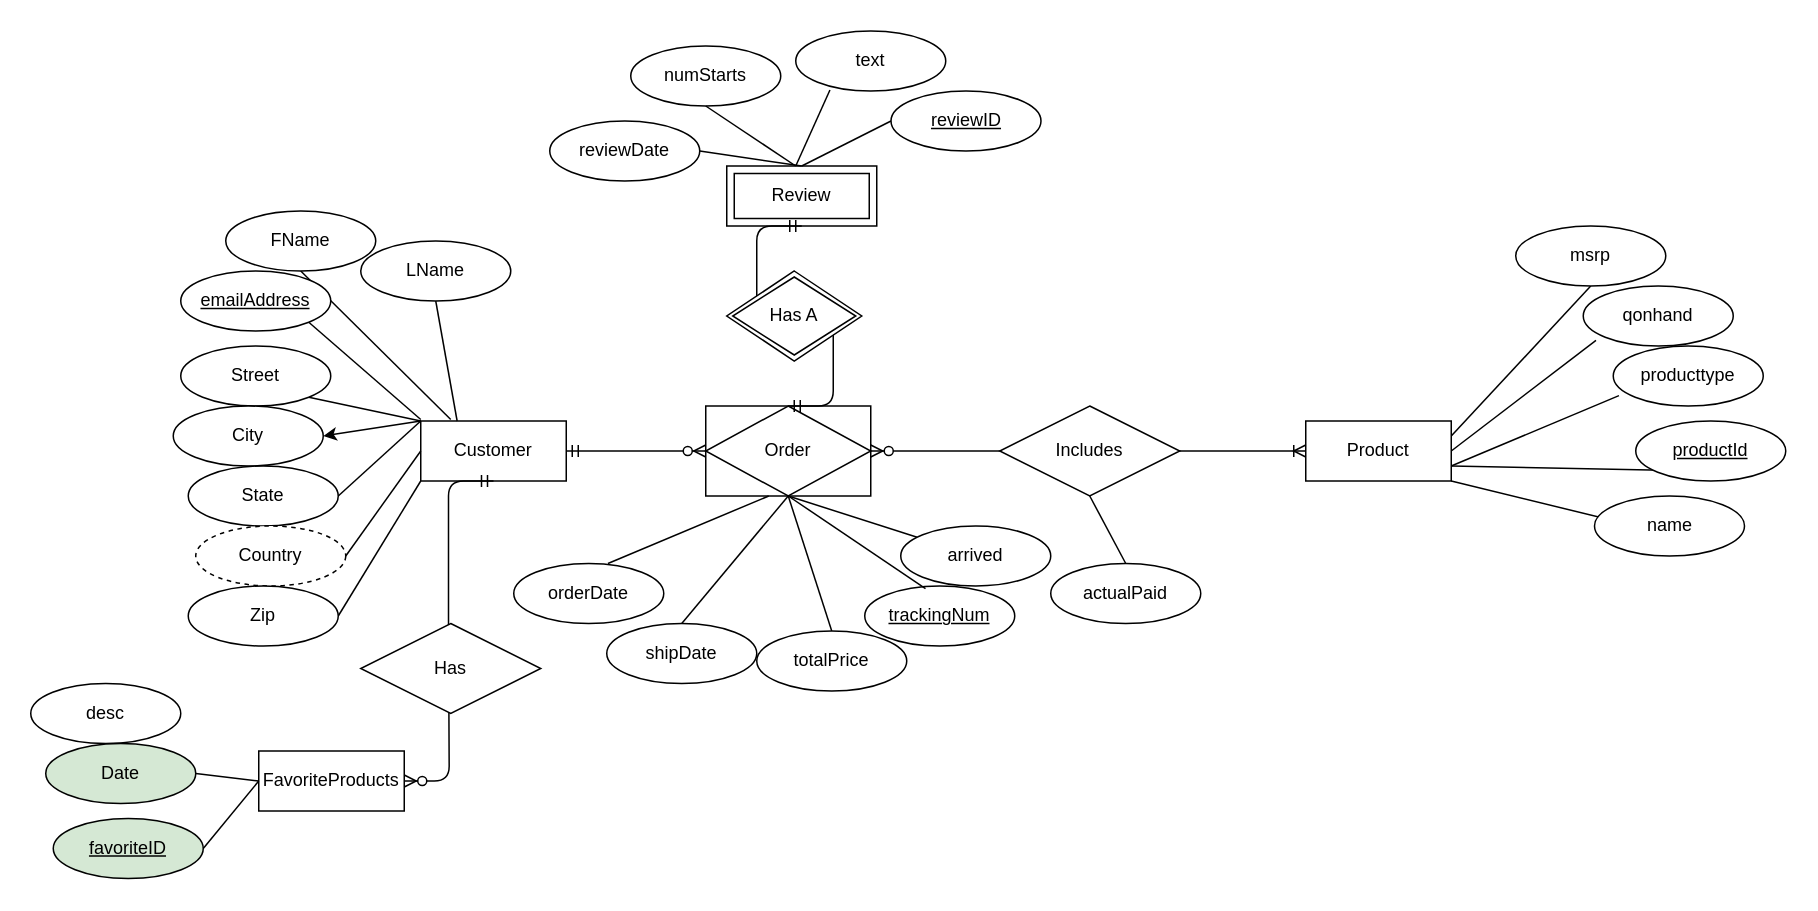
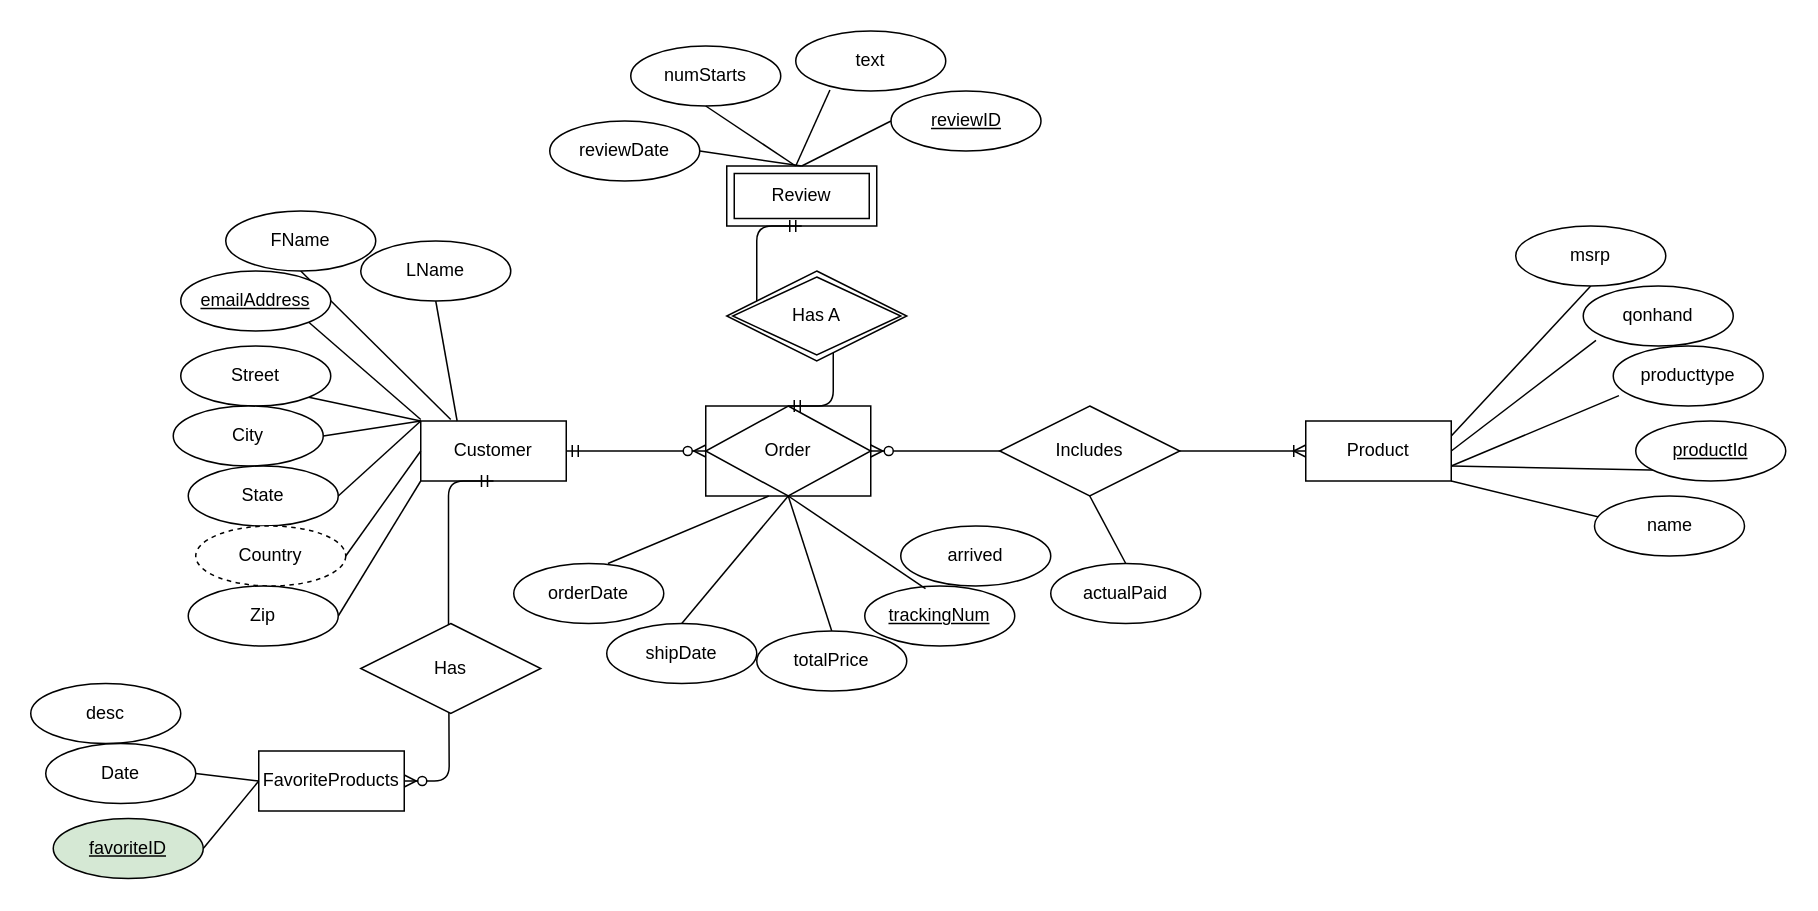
node "Has A": size 135x90 -> 180x90
edge "Customer" -> "City": arrowhead classic -> none
edge "Order" -- "arrived": removed
node "Date": fillcolor #d5e8d4 -> #ffffff
